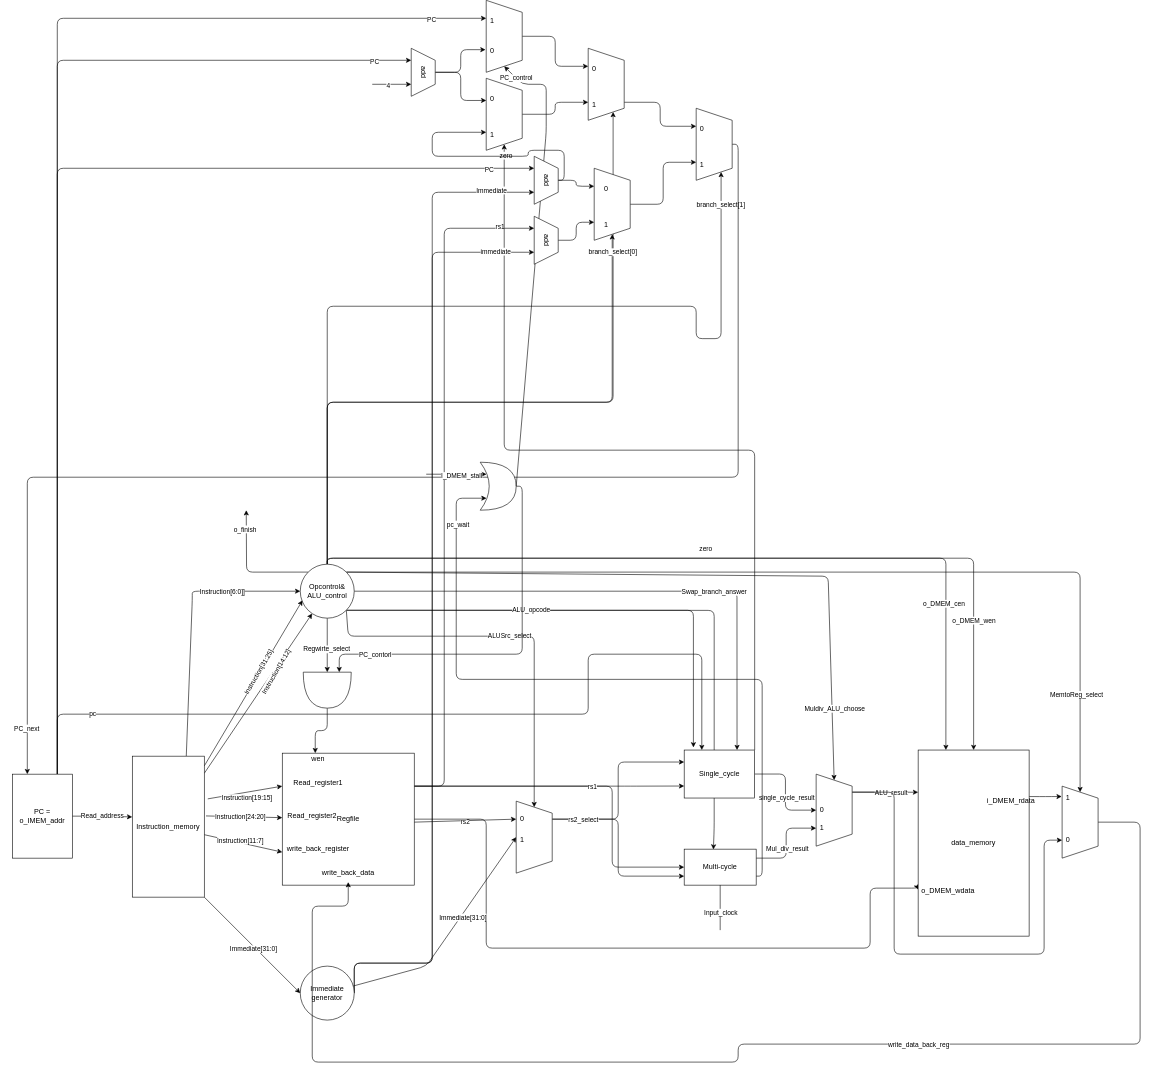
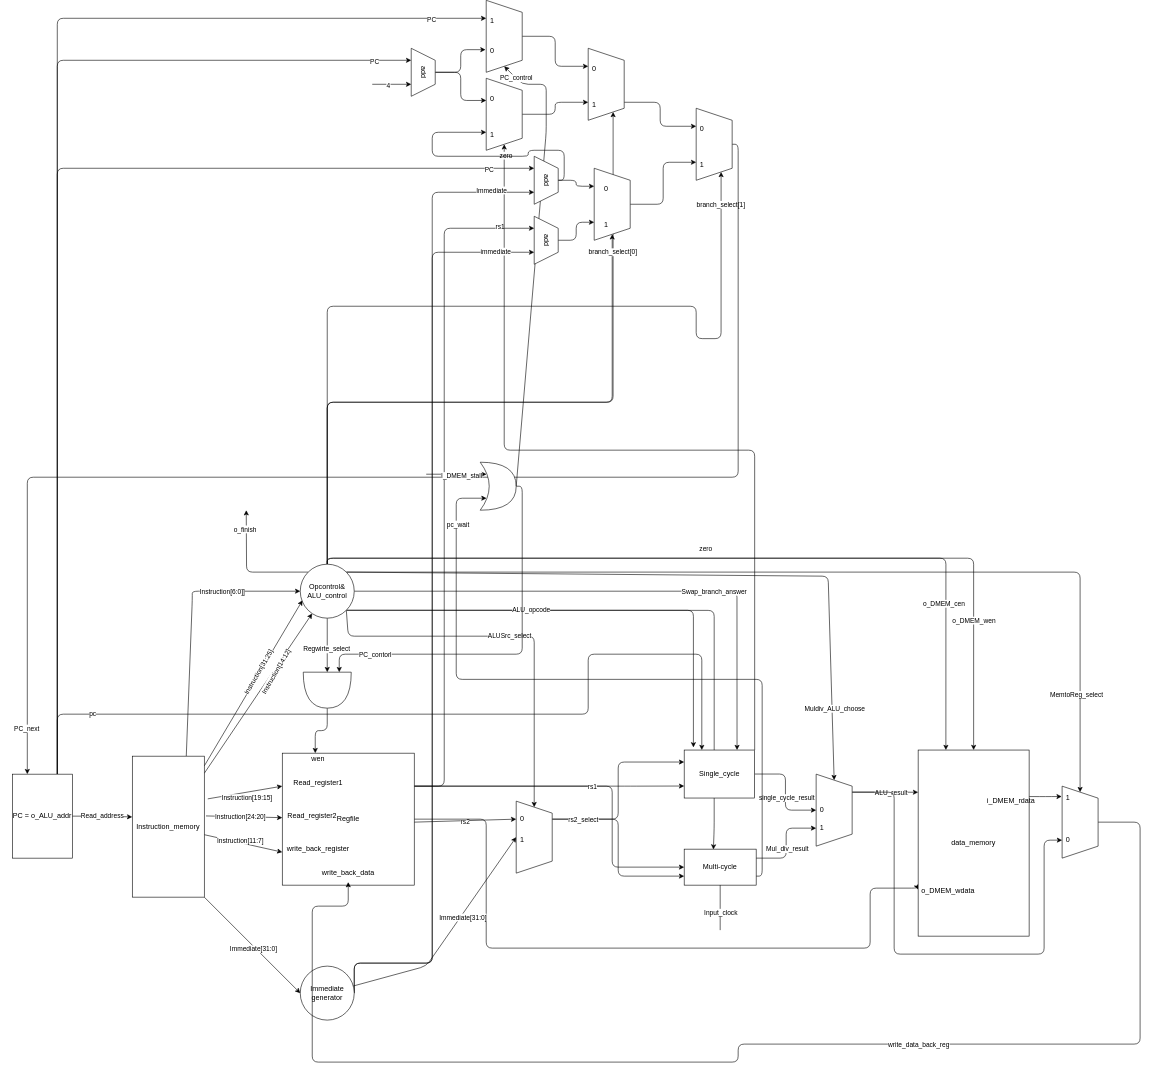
node "PC = o_IMEM_addr": label "PC = o_IMEM_addr" -> "PC = o_ALU_addr"
